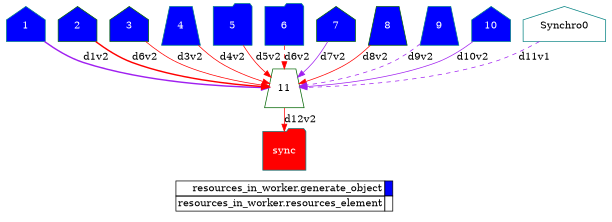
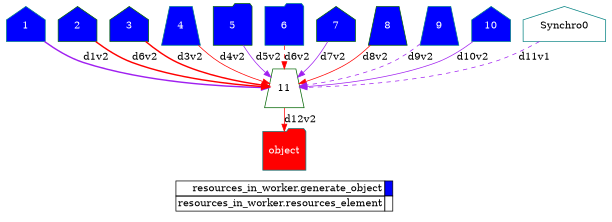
node "5": color teal -> darkgreen
edge "5" -> "11": color red -> purple
edge "3" -> "11": style solid -> bold
node "sync": label "sync" -> "object"
